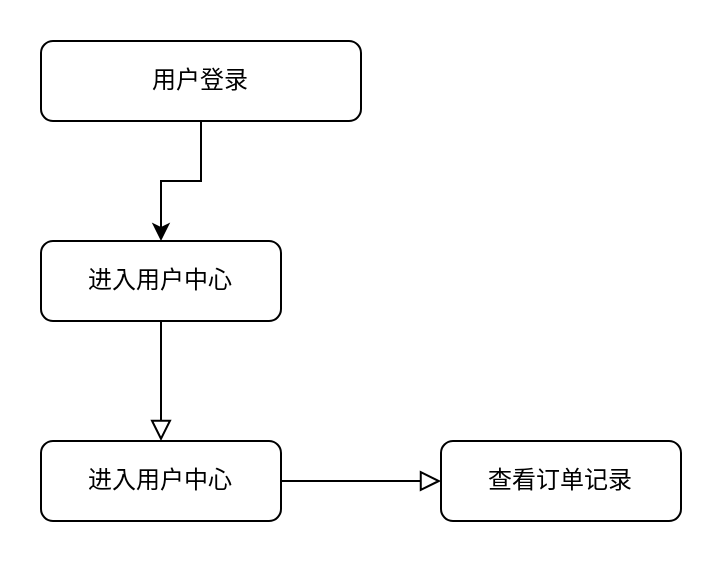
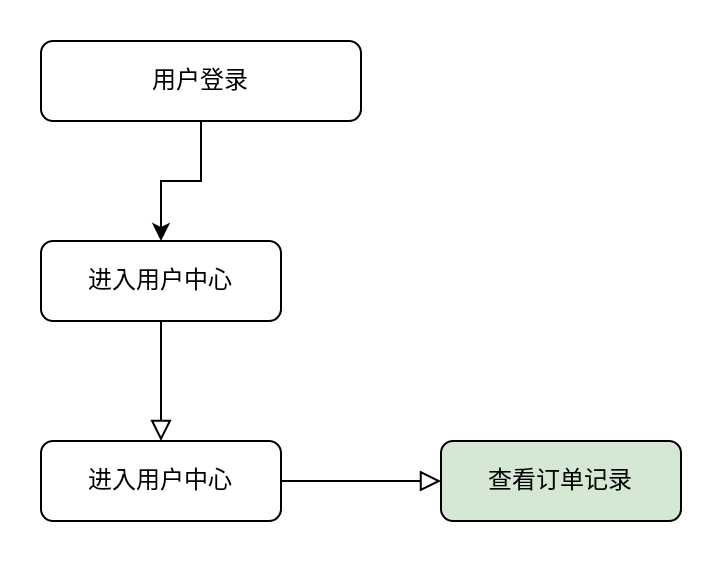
node "查看订单记录": fillcolor #ffffff -> #d5e8d4
